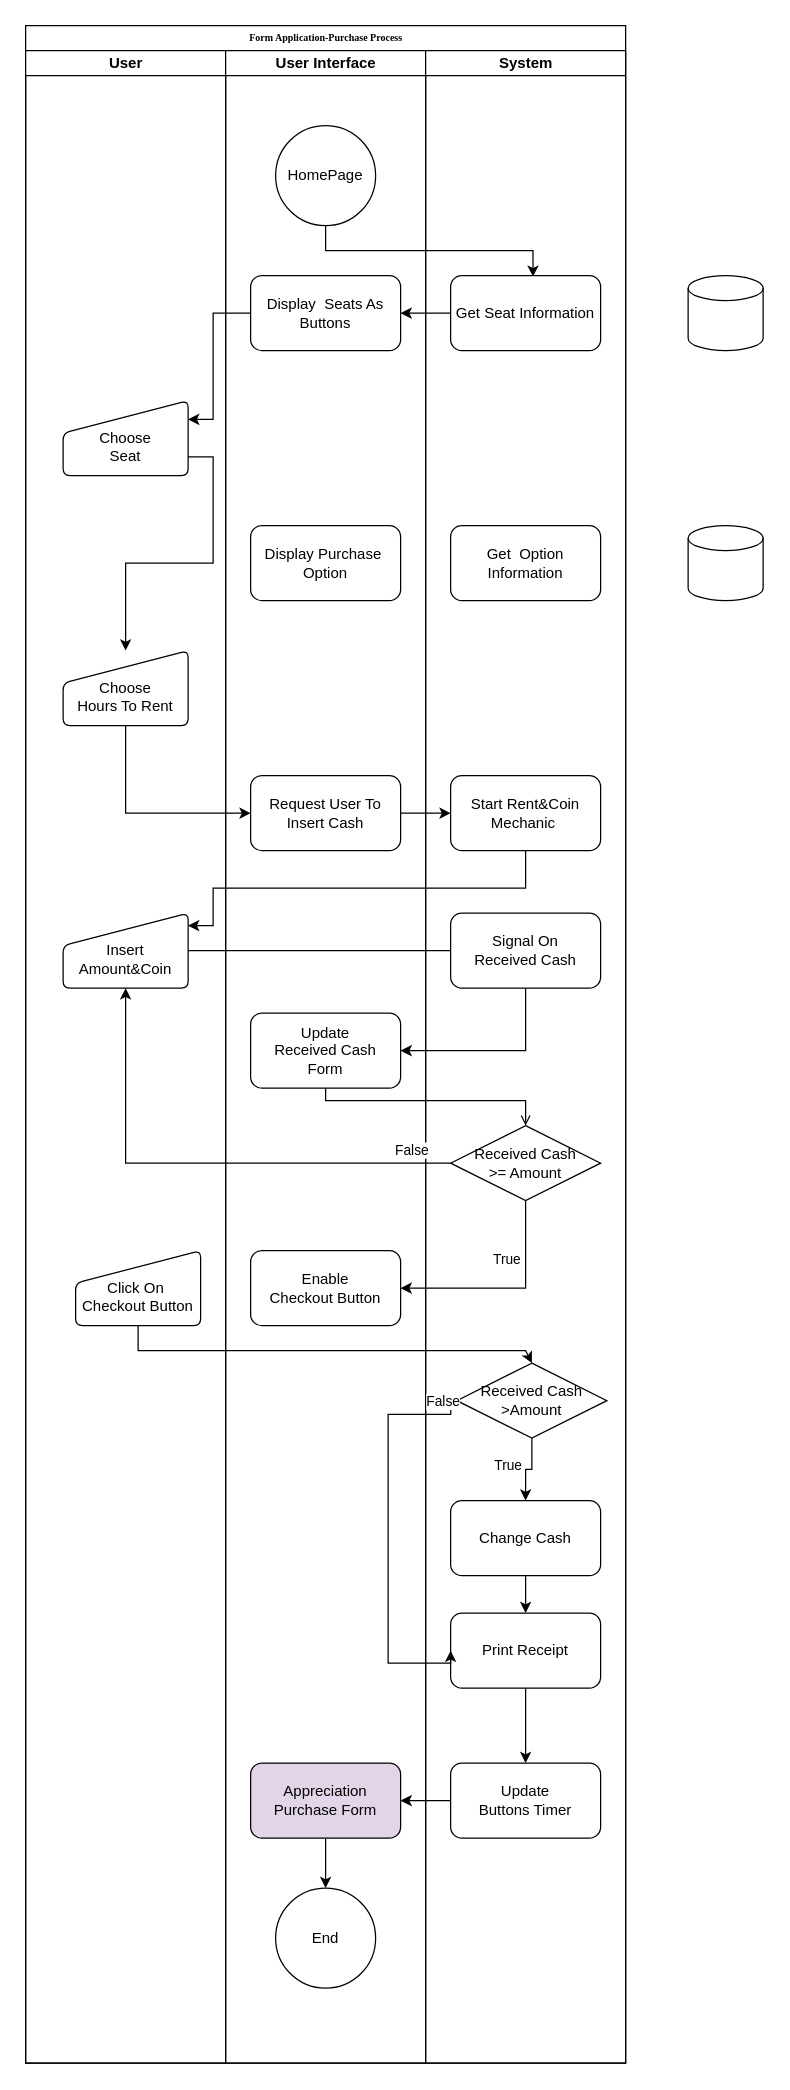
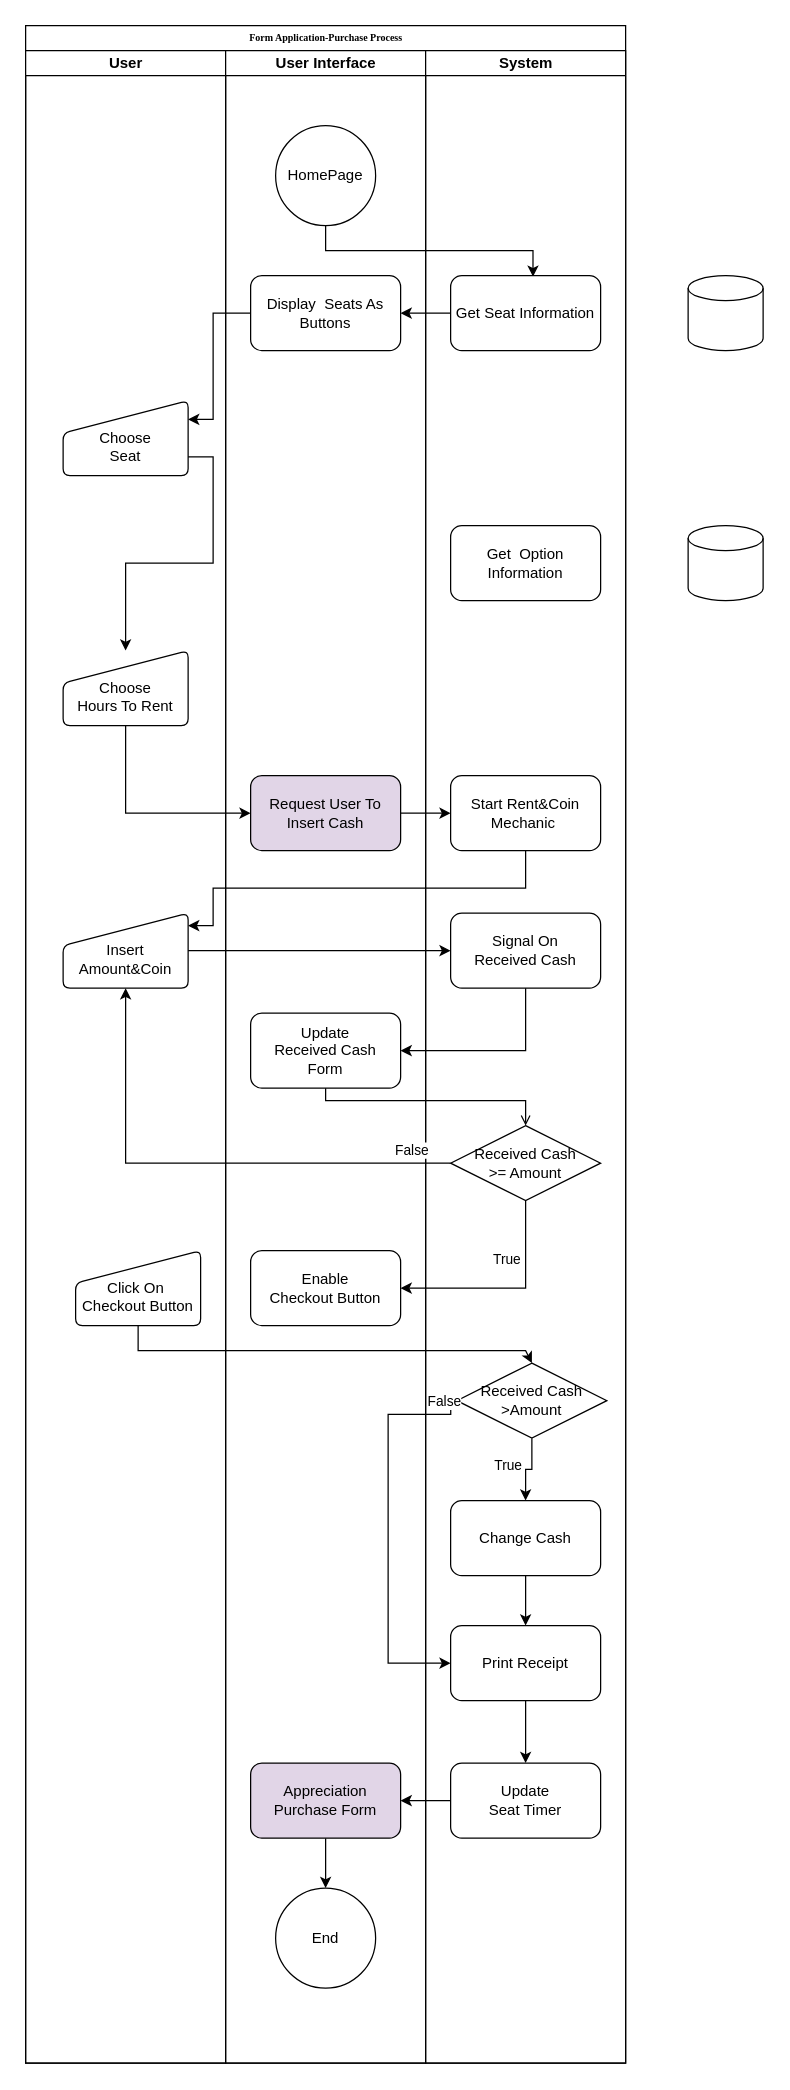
node "Display Purchase Option": removed
node "Request User To Insert Cash": fillcolor #ffffff -> #e1d5e7
edge "Insert Amount&Coin" -- "Signal On Received Cash": arrowhead none -> classic
node "Print Receipt": moved (526, 1651) -> (526, 1663)
node "Update Buttons Timer": label "Update Buttons Timer" -> "Update Seat Timer"
